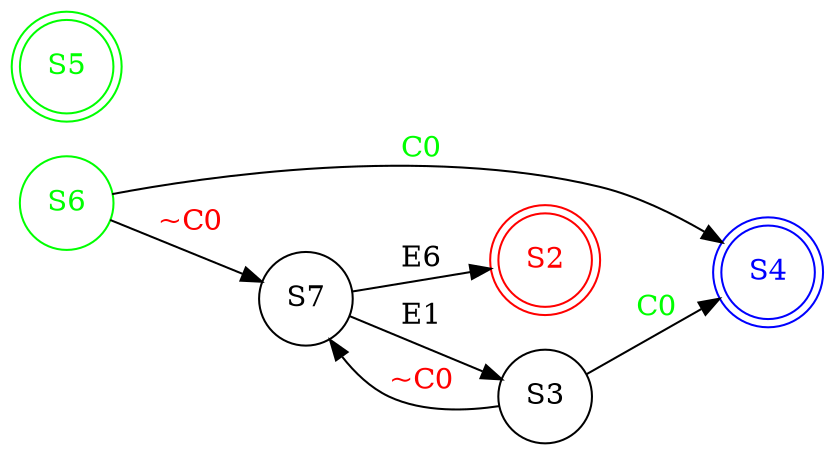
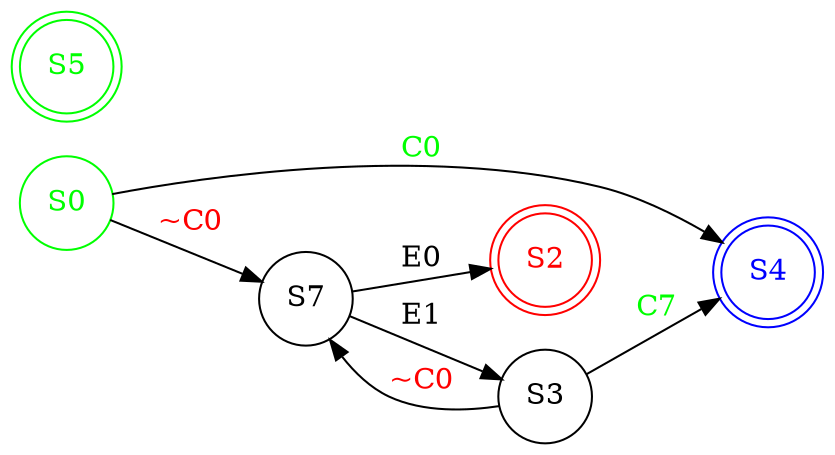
node "S6": label "S6" -> "S0"
edge "S7" -> "S2": label "E6" -> "E0"
edge "S3" -> "S4": label "C0" -> "C7"
